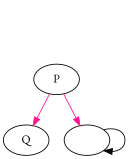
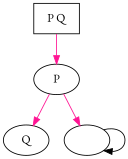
node "P Q": added
